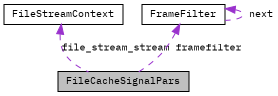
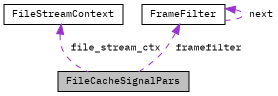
edge "FileCacheSignalPars" -> "FileStreamContext": label " file_stream_stream" -> " file_stream_ctx"
